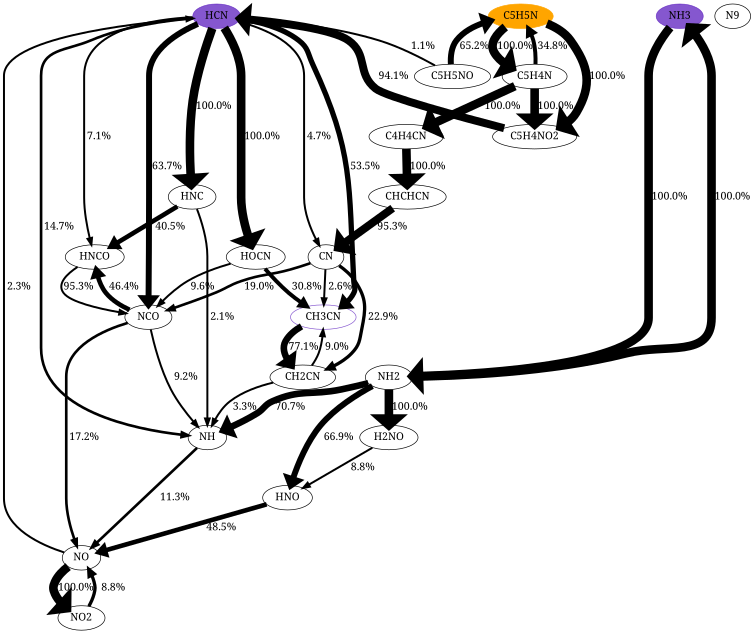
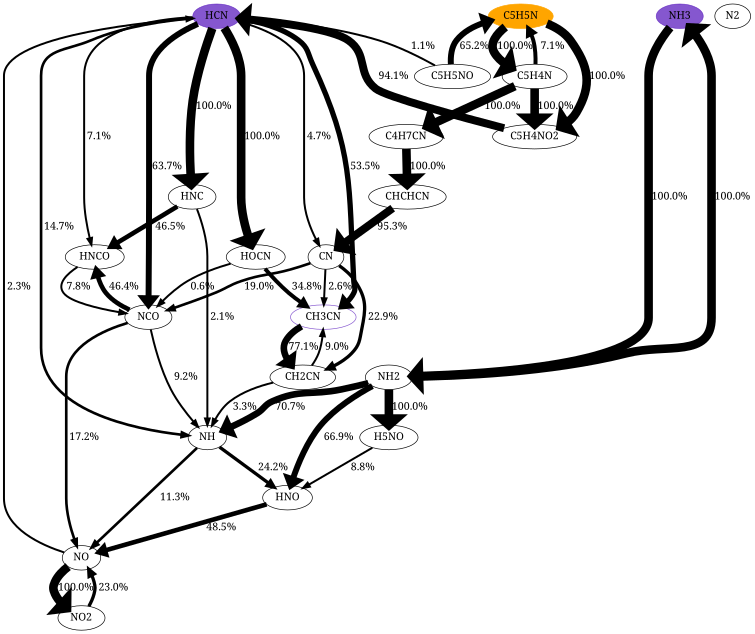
node "N9": label "N9" -> "N2"
edge "C5H4N" -> "C5H5N": label " 34.8%" -> " 7.1%"
node "C4H4CN": label "C4H4CN" -> "C4H7CN"
edge "HNC" -> "HNCO": label " 40.5%" -> " 46.5%"
edge "HNCO" -> "NCO": label " 95.3%" -> " 7.8%"
edge "HOCN" -> "NCO": label " 9.6%" -> " 0.6%"
edge "HOCN" -> "CH3CN": label " 30.8%" -> " 34.8%"
node "H2NO": label "H2NO" -> "H5NO"
edge "NH" -> "HNO": added, label "24.2%"
edge "NO2" -> "NO": label " 8.8%" -> " 23.0%"
